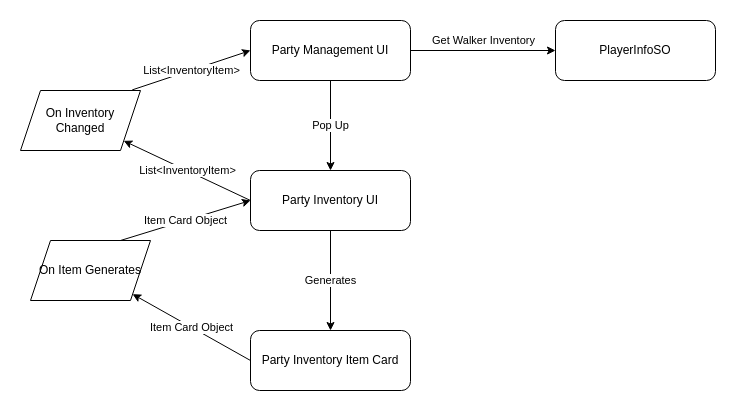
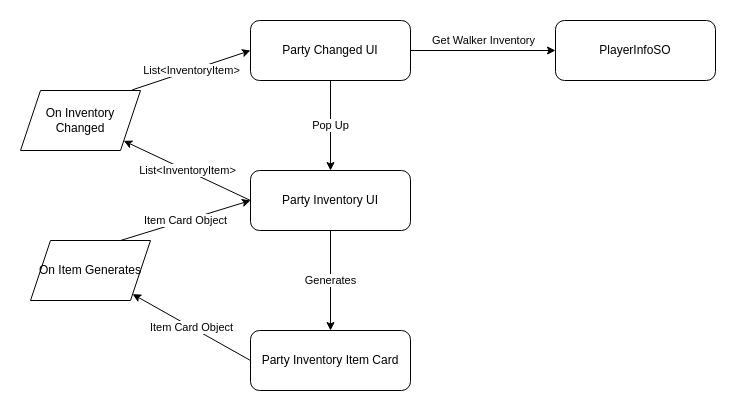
node "Party Management UI": label "Party Management UI" -> "Party Changed UI"
